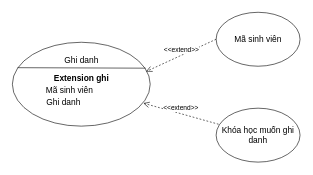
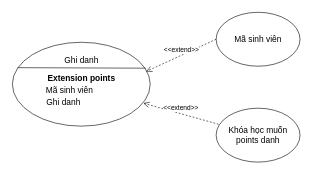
node "Extension ghi": label "Extension ghi" -> "Extension points"
node "Khóa học muốn ghi danh": label "Khóa học muốn ghi danh" -> "Khóa học muốn points danh"
